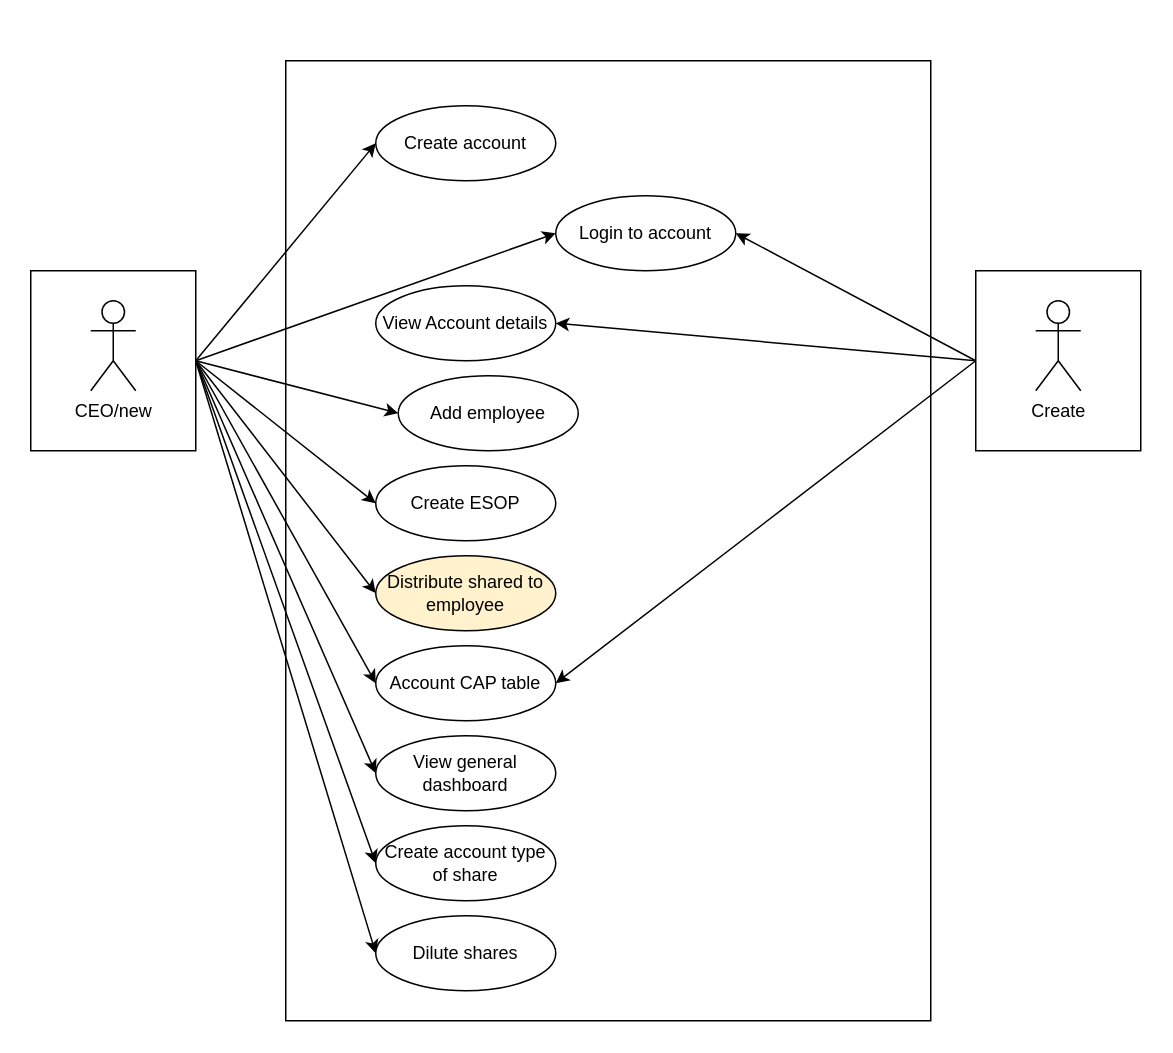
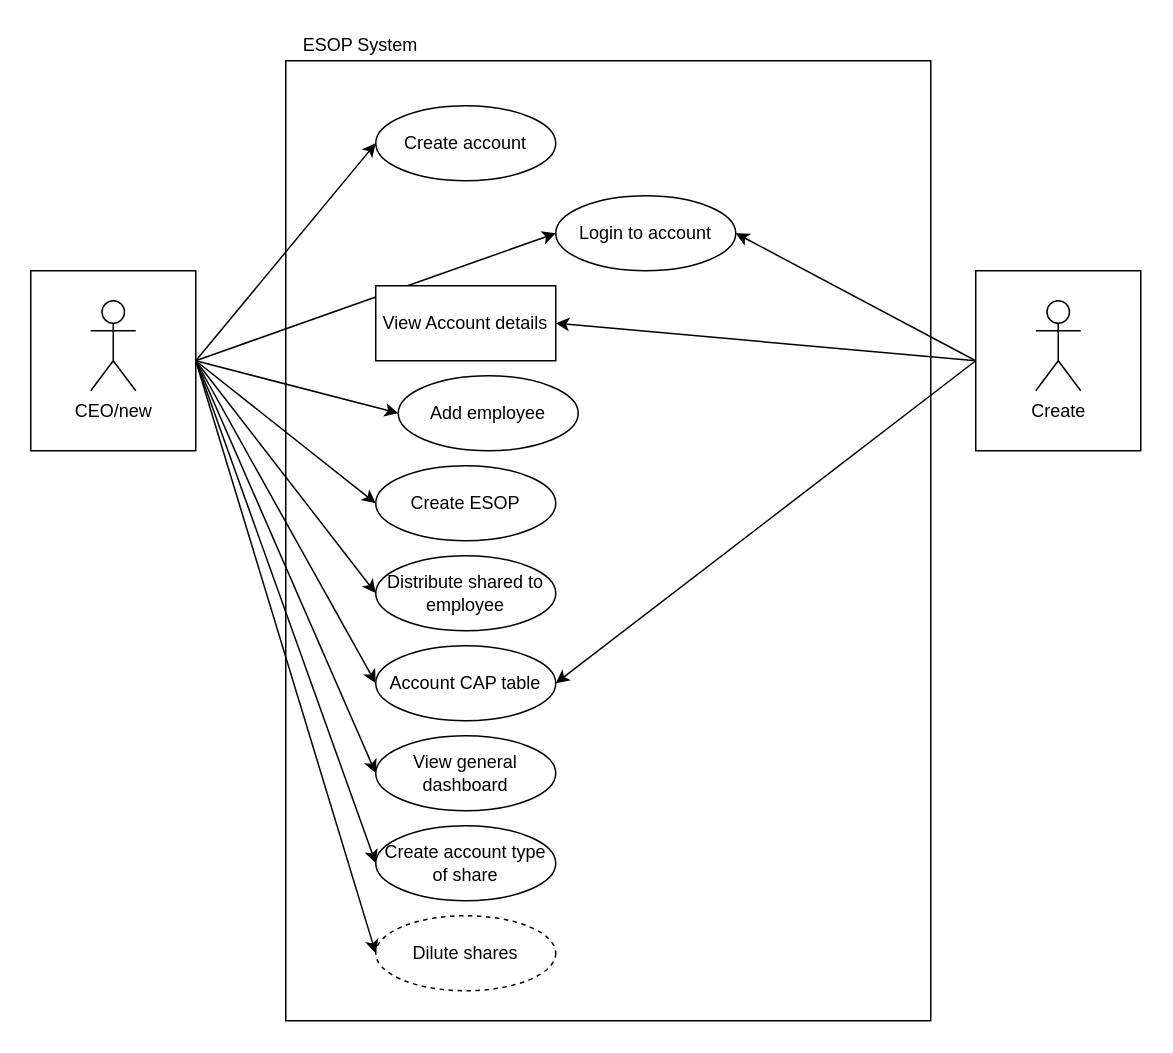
node "ESOP System": added
node "View Account details": shape ellipse -> rectangle
node "Distribute shared to employee": fillcolor #fff2cc -> #ffffff
node "Dilute shares": style solid -> dashed
